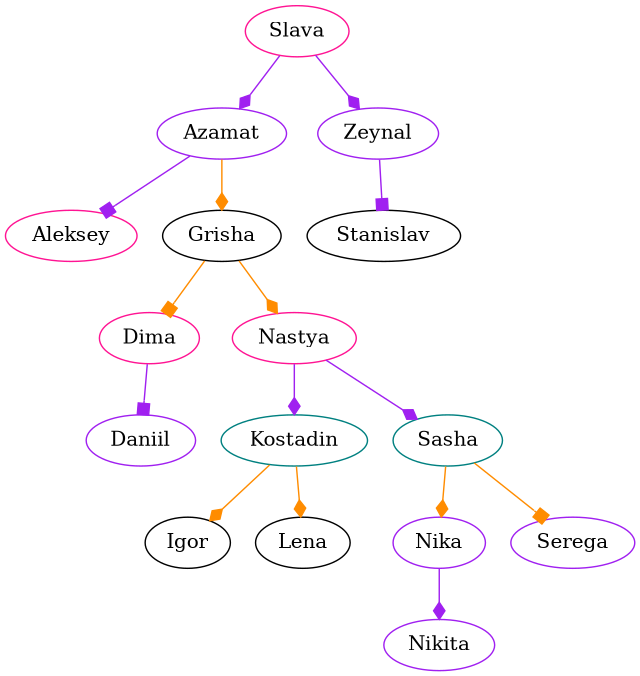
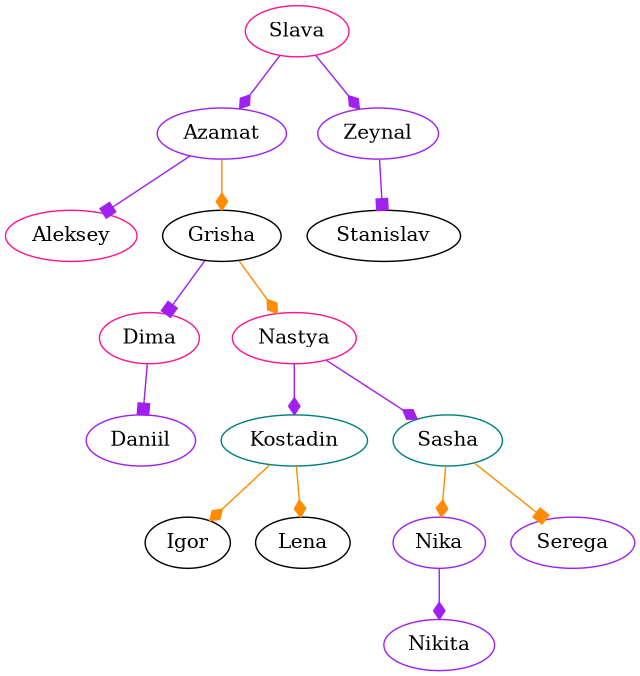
edge "Grisha" -> "Dima": color darkorange -> purple
